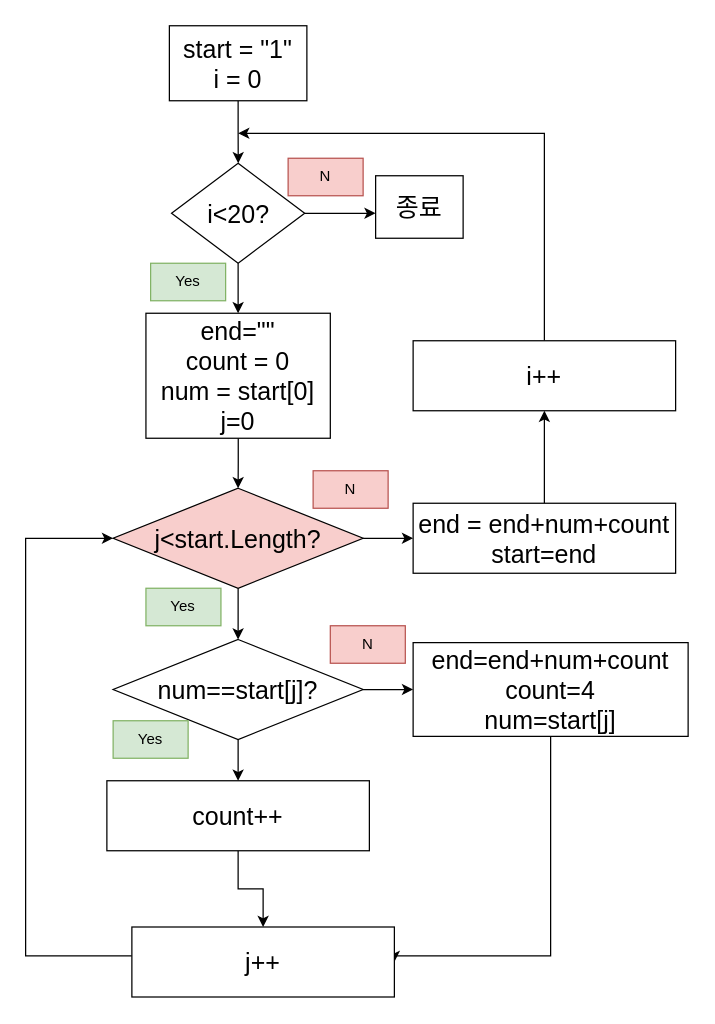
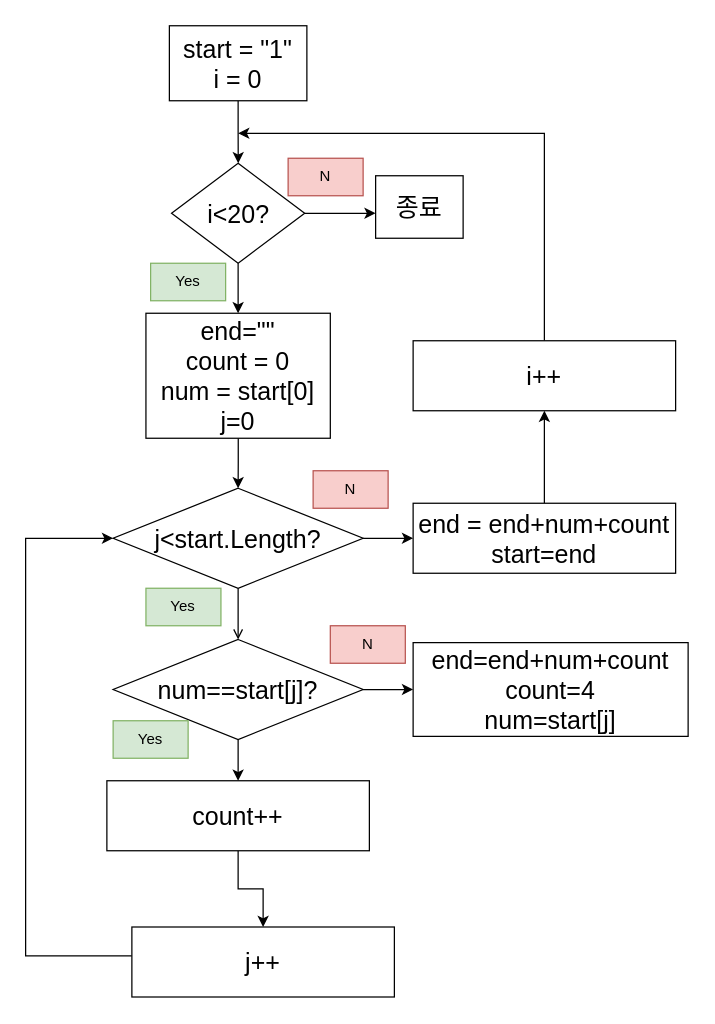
node "j<start.Length?": fillcolor #f8cecc -> #ffffff
edge "j<start.Length?" -> "num==start[j]?": arrowhead classic -> open
edge "end=end+num+count count=4 num=start[j]" -> "j++": removed
